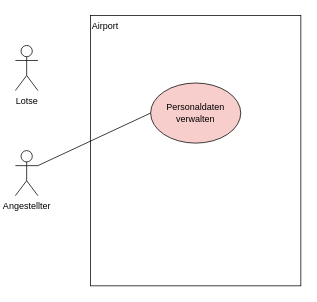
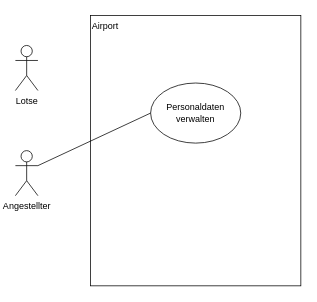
node "Personaldaten verwalten": fillcolor #f8cecc -> #ffffff
